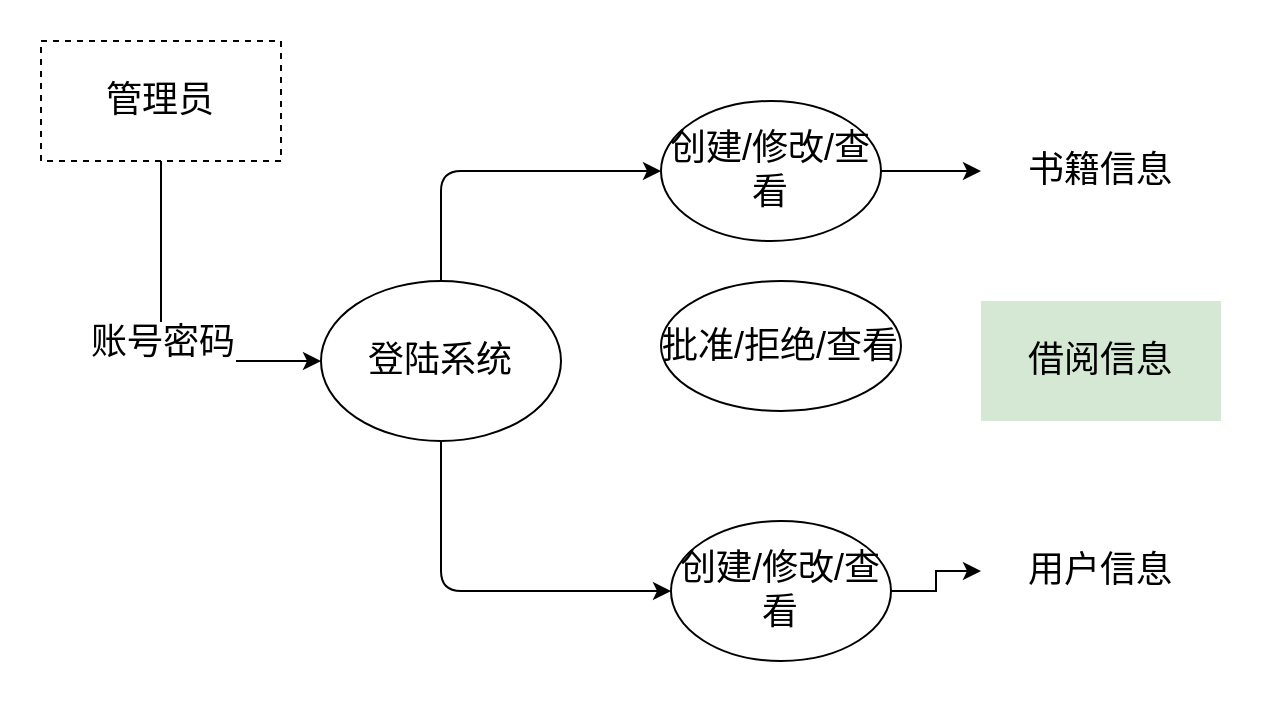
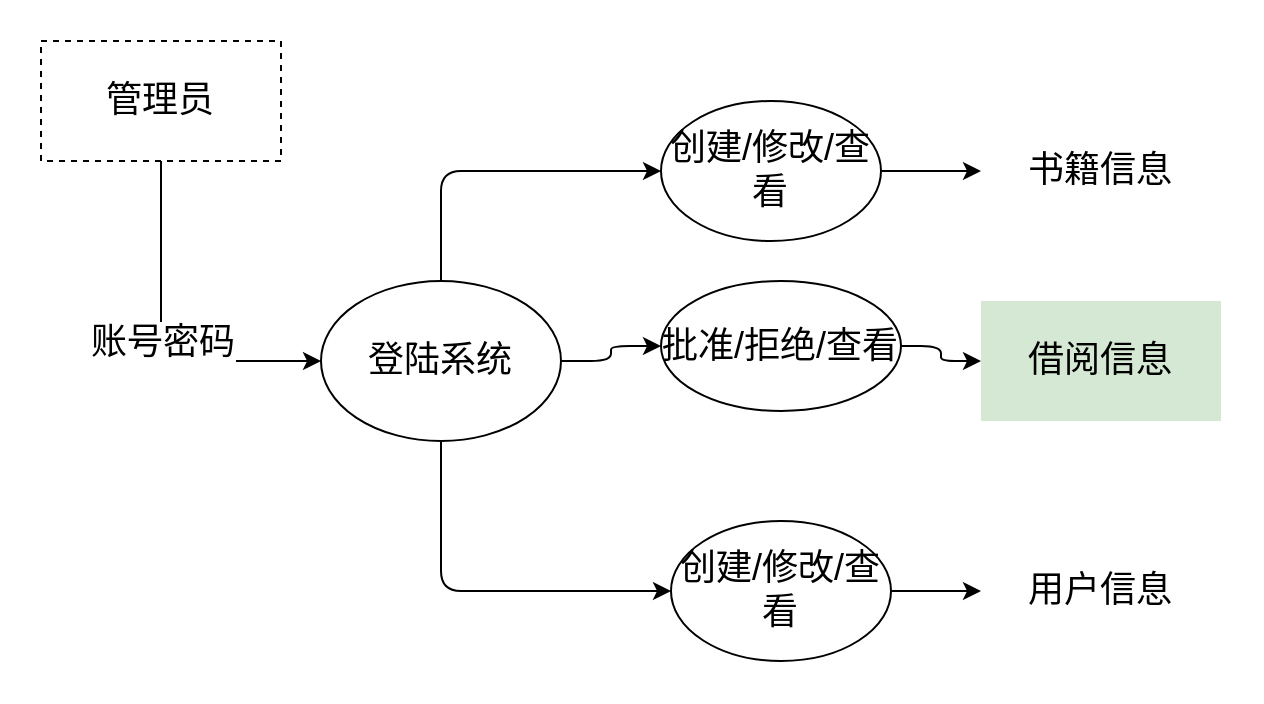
edge "批准/拒绝/查看" -> "借阅信息": added
edge "登陆系统" -> "批准/拒绝/查看": added
node "用户信息": moved (1101, 571) -> (1101, 591)
